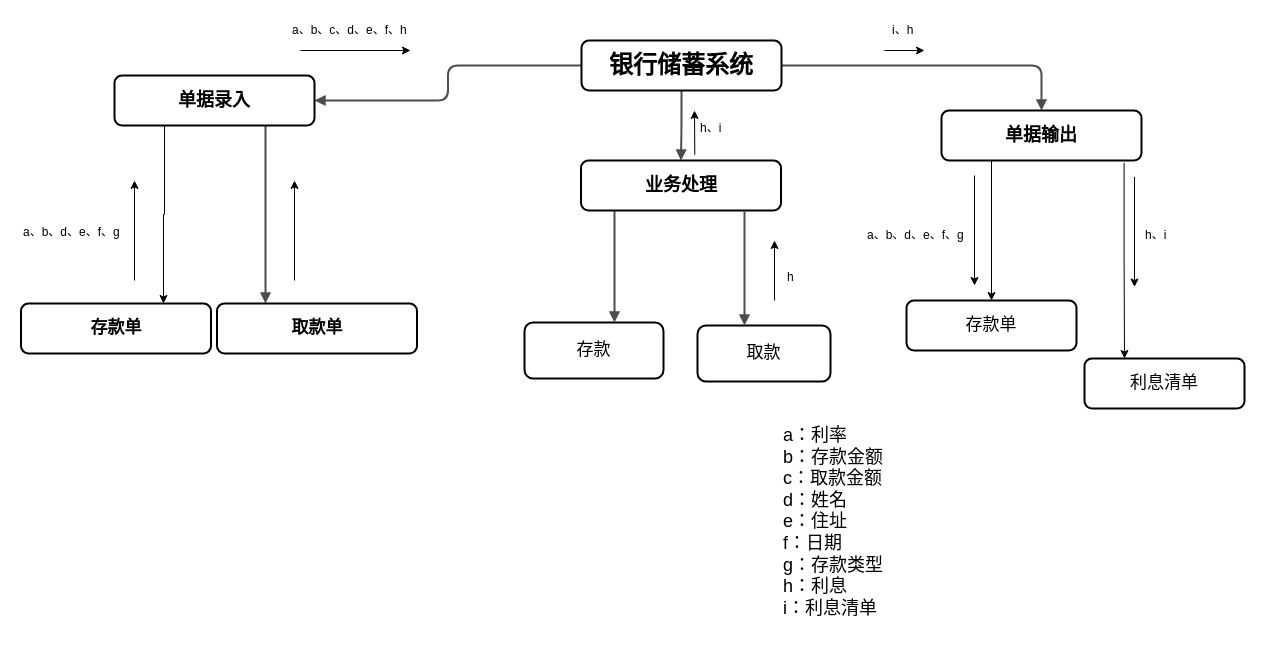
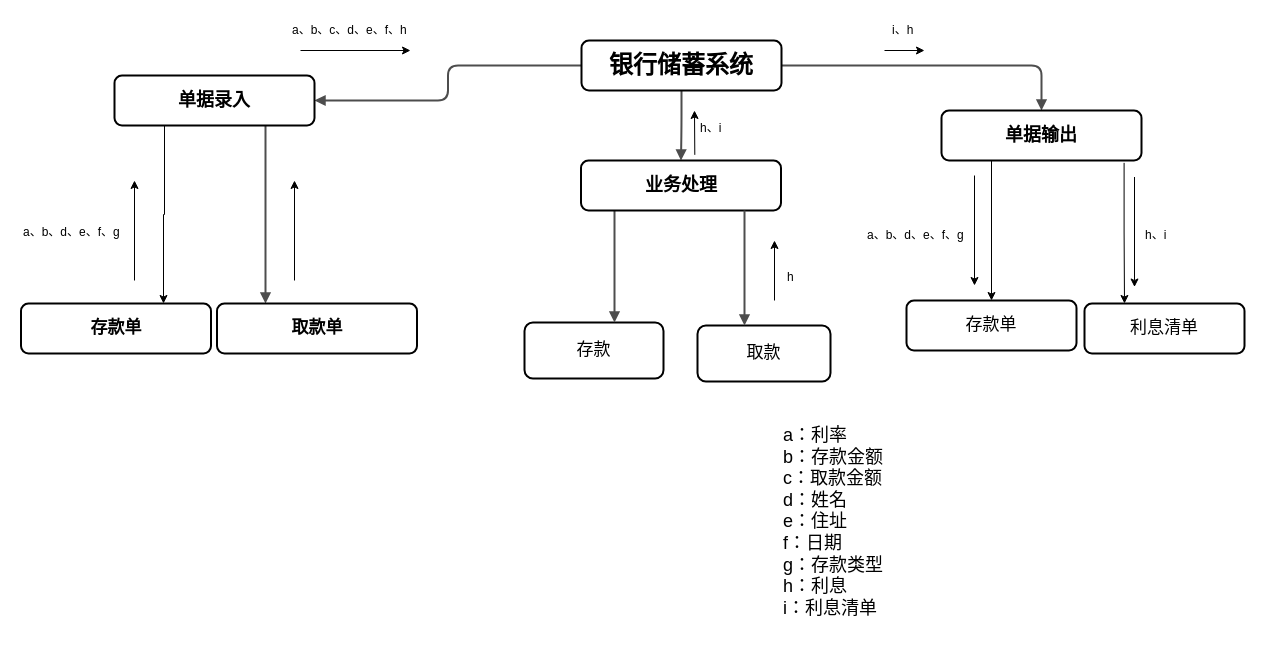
node "利息清单": moved (1165, 384) -> (1165, 329)
